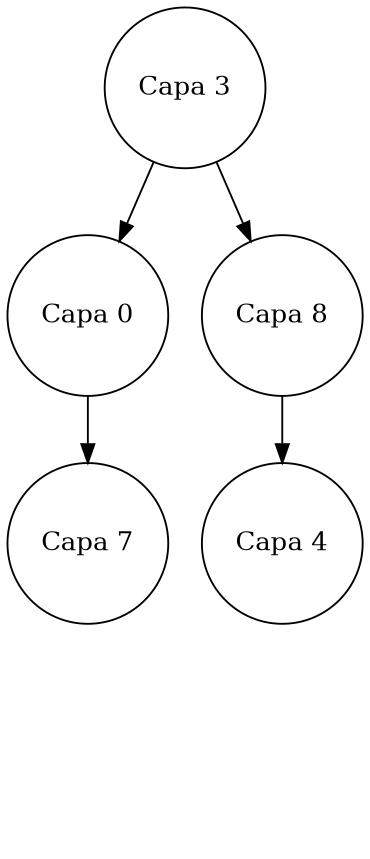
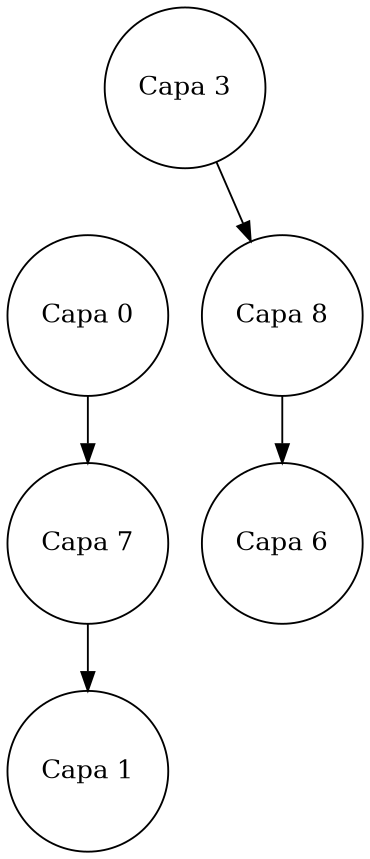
edge "Capa 3" -> "Capa 0": removed
node "Capa 4": label "Capa 4" -> "Capa 6"
node "Capa 1": added
